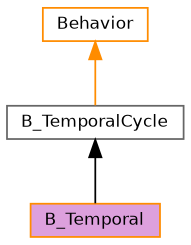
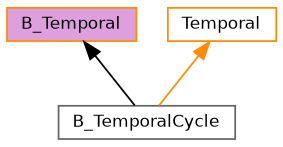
node "Behavior": label "Behavior" -> "Temporal"
edge "B_Temporal" -> "B_TemporalCycle": reversed
